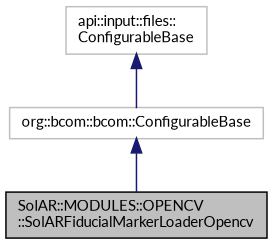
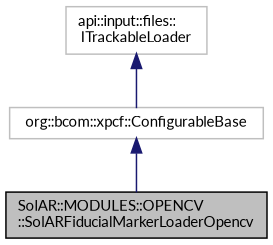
node "api::input::files:: ConfigurableBase": label "api::input::files:: ConfigurableBase" -> "api::input::files:: ITrackableLoader"
node "org::bcom::bcom::ConfigurableBase": label "org::bcom::bcom::ConfigurableBase" -> "org::bcom::xpcf::ConfigurableBase"
